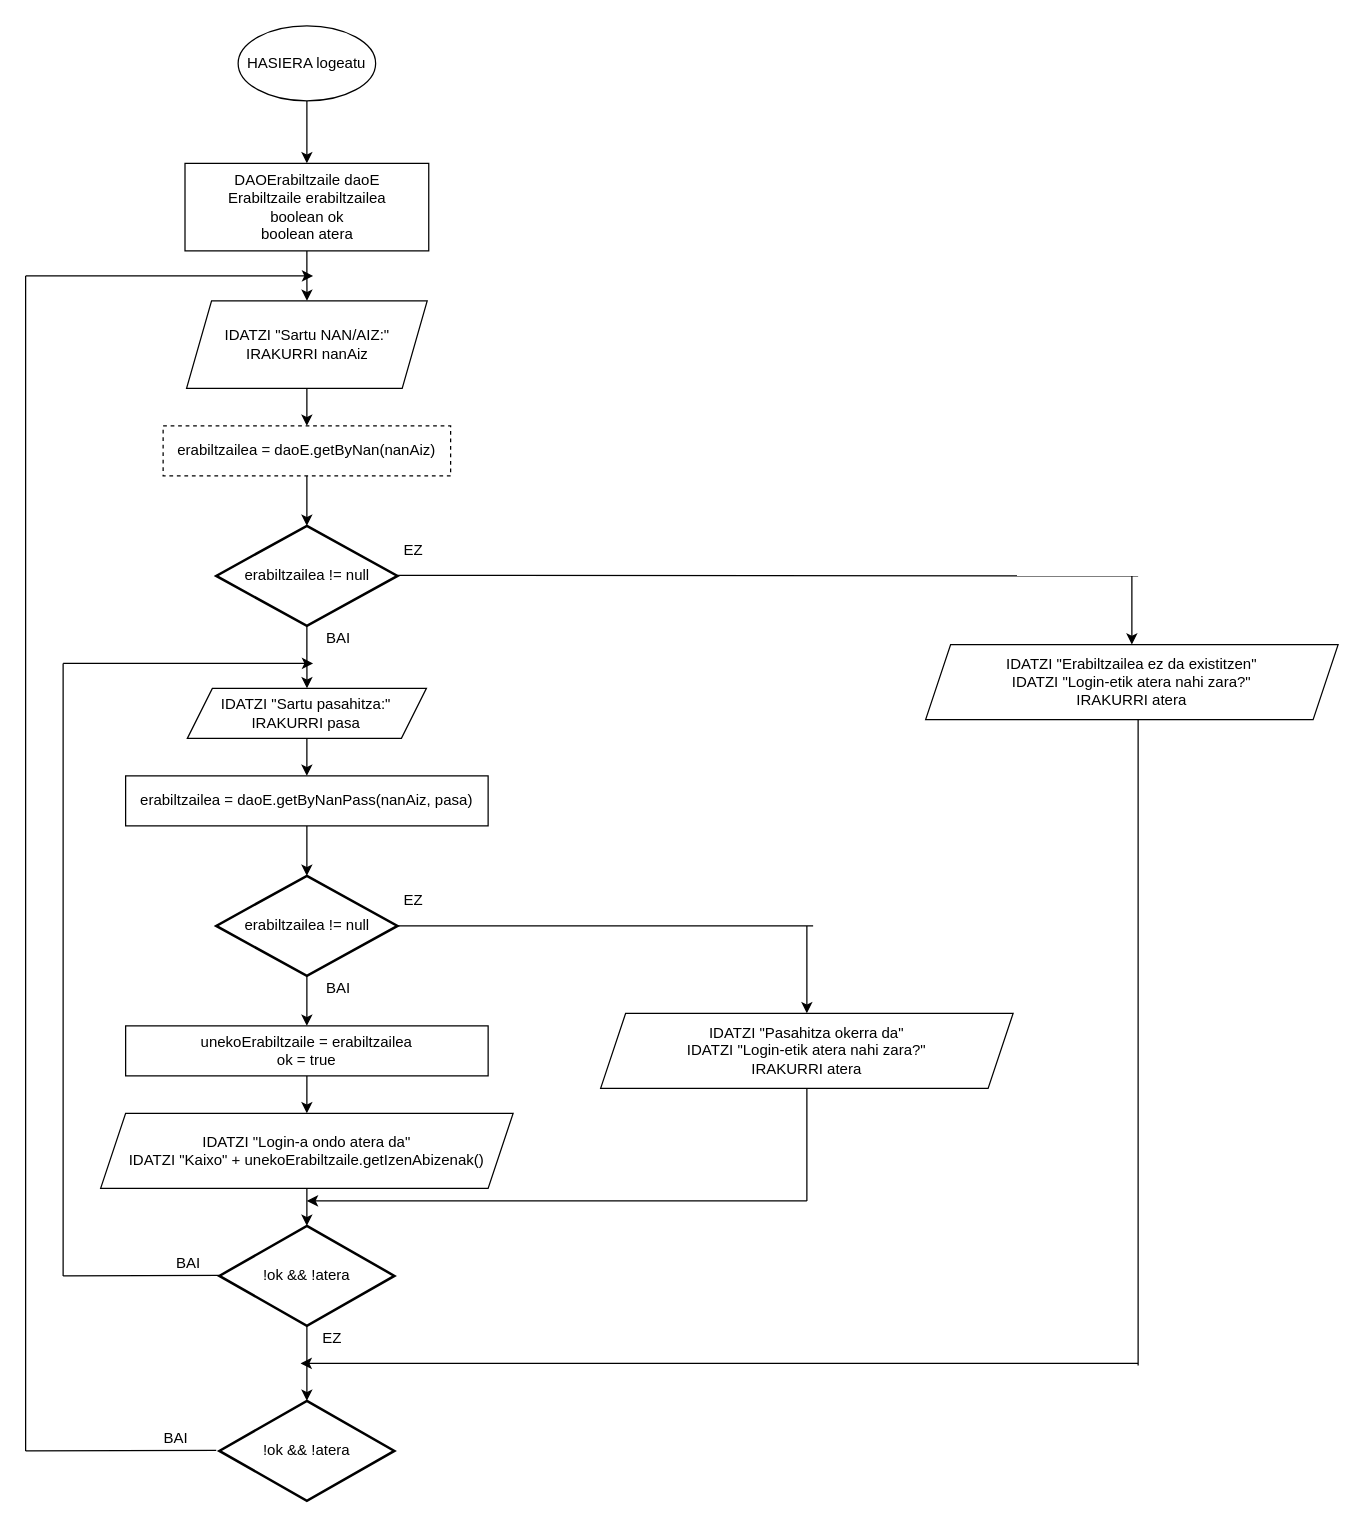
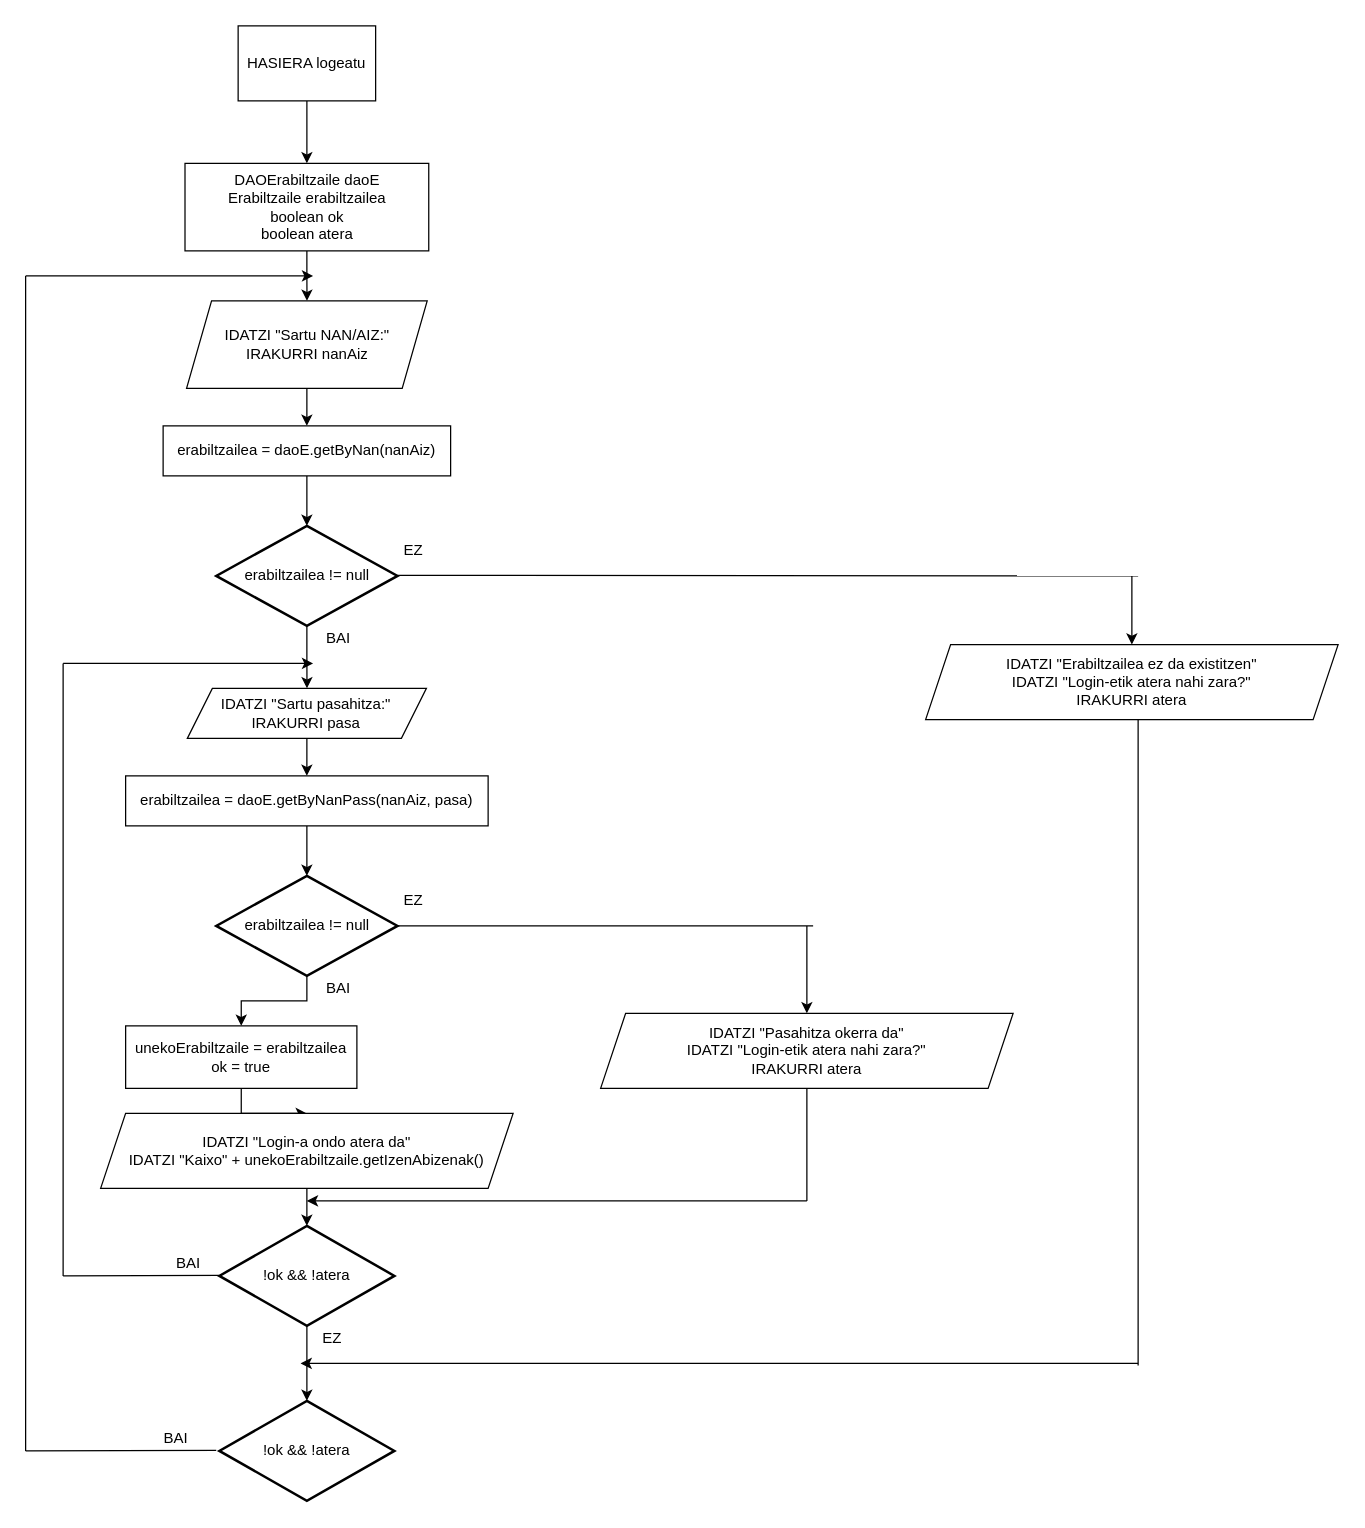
node "HASIERA logeatu": shape ellipse -> rectangle
node "erabiltzailea = daoE.getByNan(nanAiz)": style dashed -> solid
node "unekoErabiltzaile = erabiltzailea ok = true": size 363x50 -> 231x63
